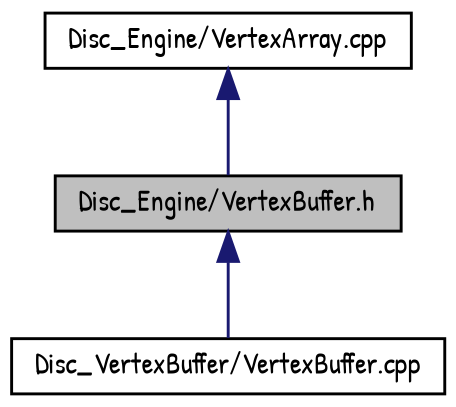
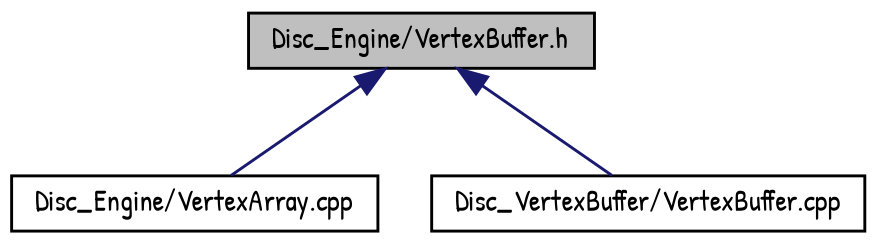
edge "Disc_Engine/VertexBuffer.h" -> "Disc_Engine/VertexArray.cpp": reversed
